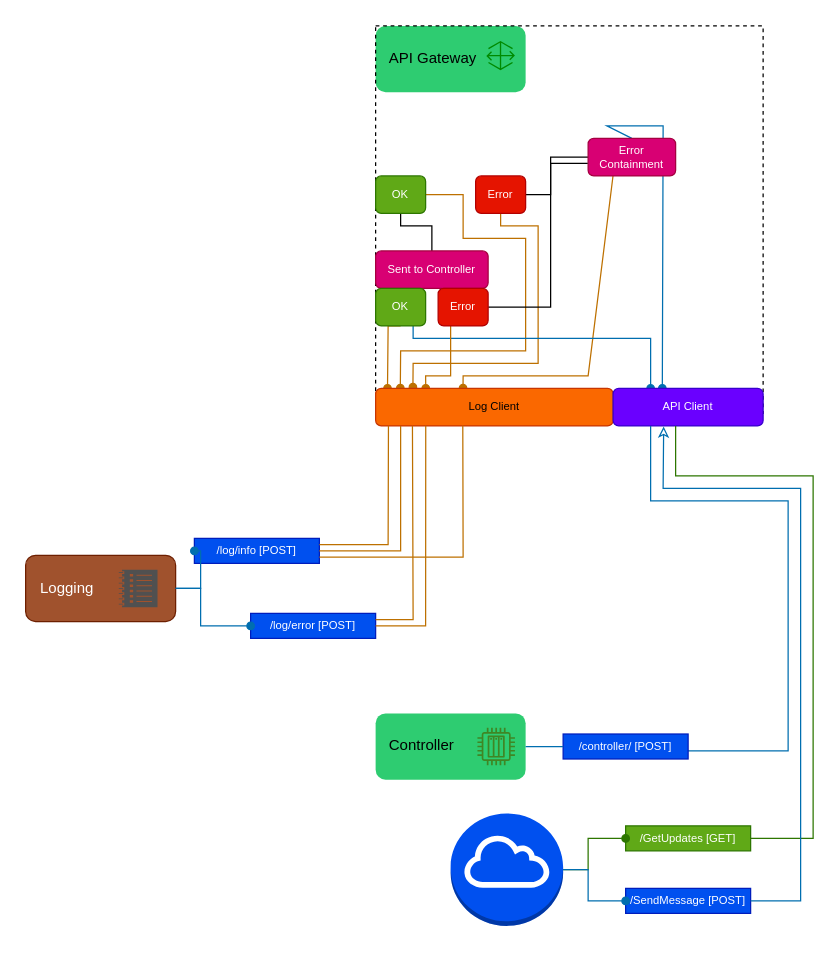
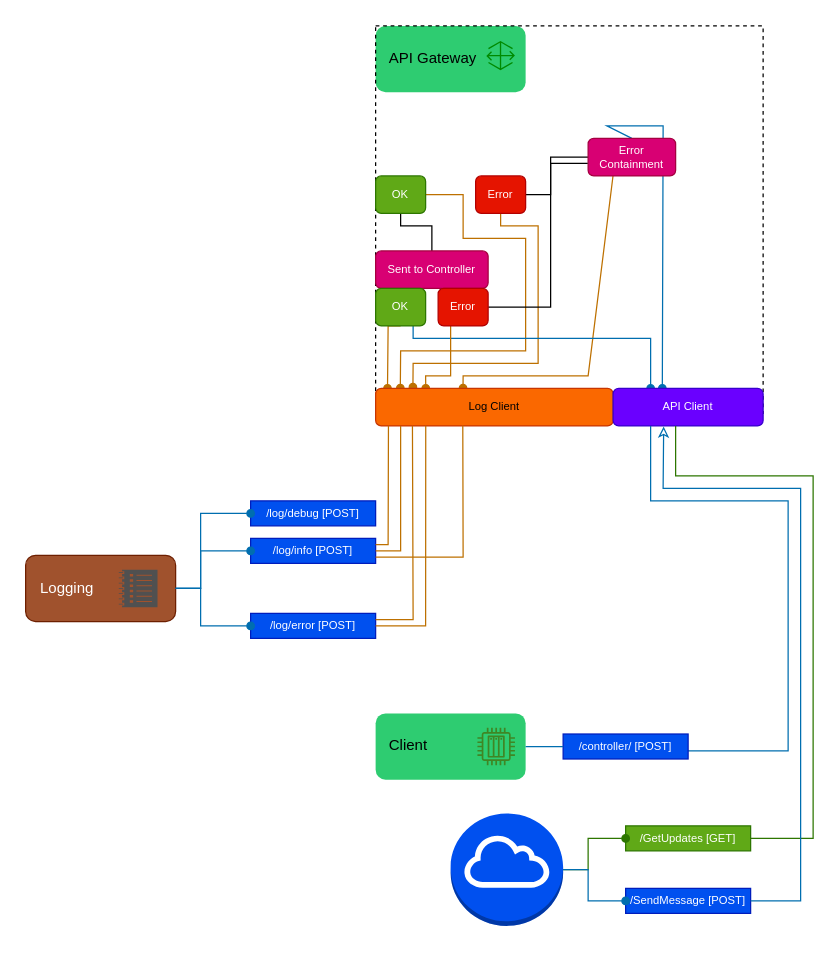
edge "Logging" -> "/log/debug [POST]": added
node "/log/debug [POST]": added
node "/log/info [POST]": moved (257, 551) -> (313, 551)
node "Controller": label "Controller" -> "Client"
